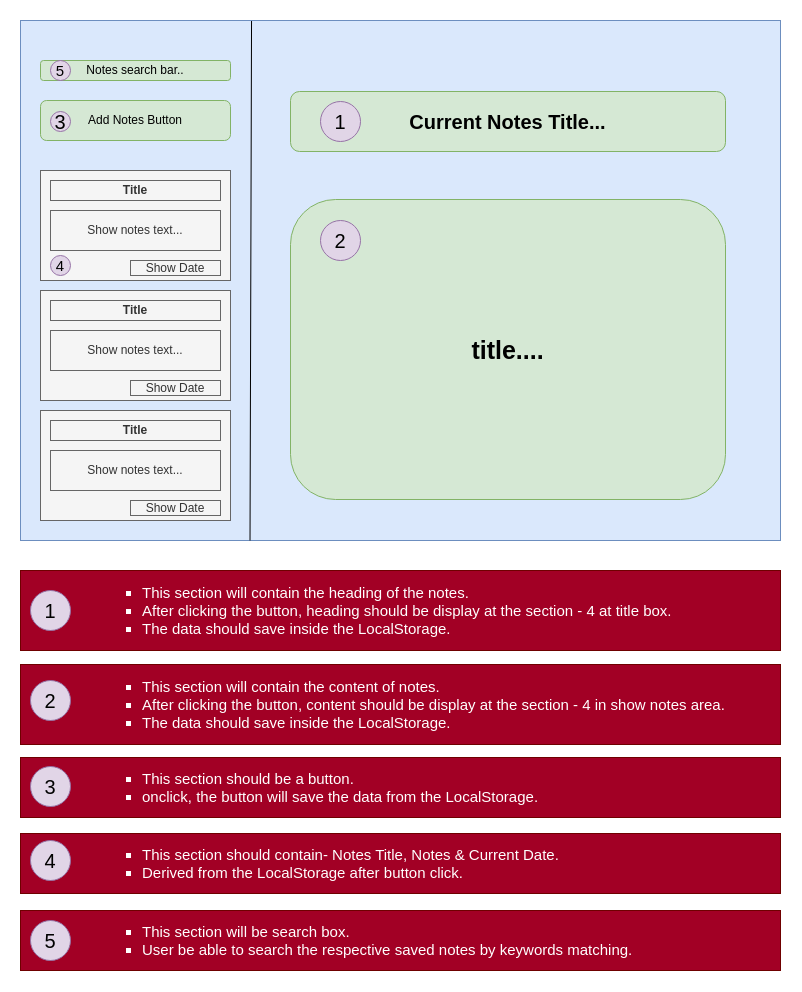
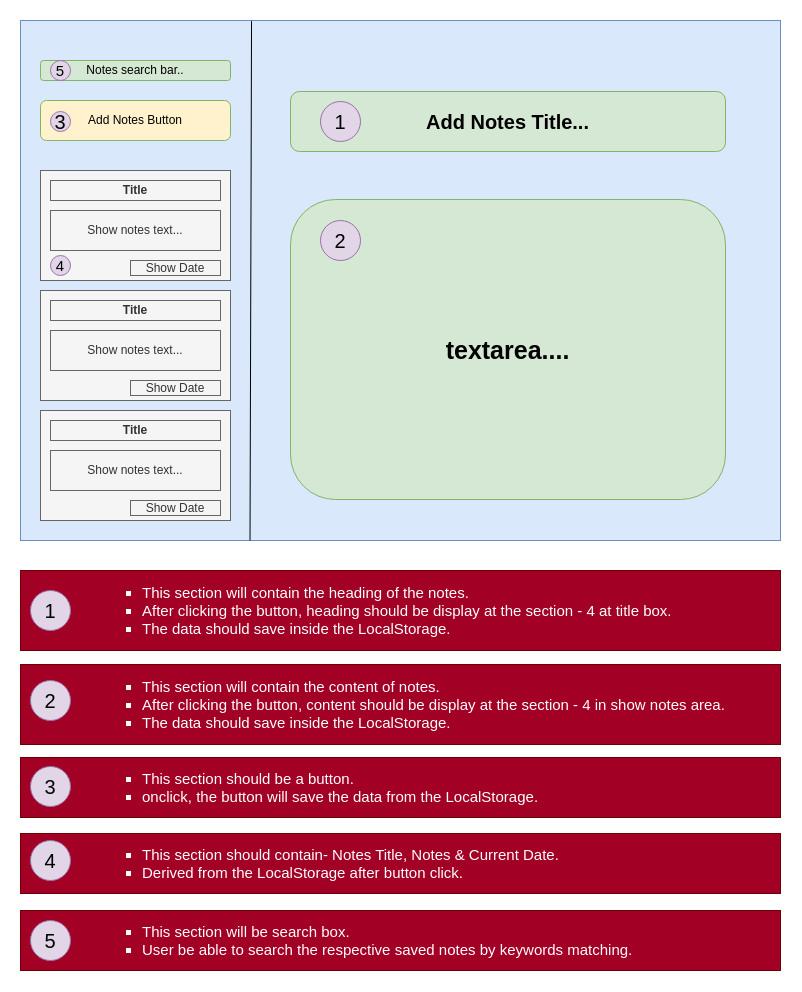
node "Add Notes Button": fillcolor #d5e8d4 -> #fff2cc
node "Current Notes Title...": label "Current Notes Title..." -> "Add Notes Title..."
node "title....": label "title...." -> "textarea...."
